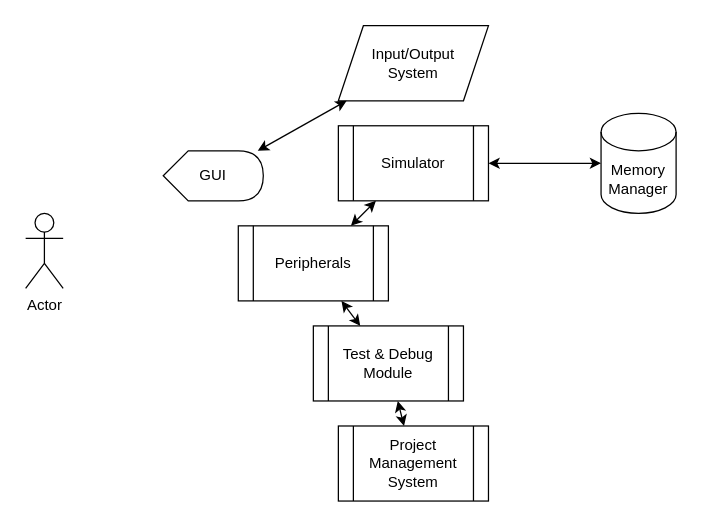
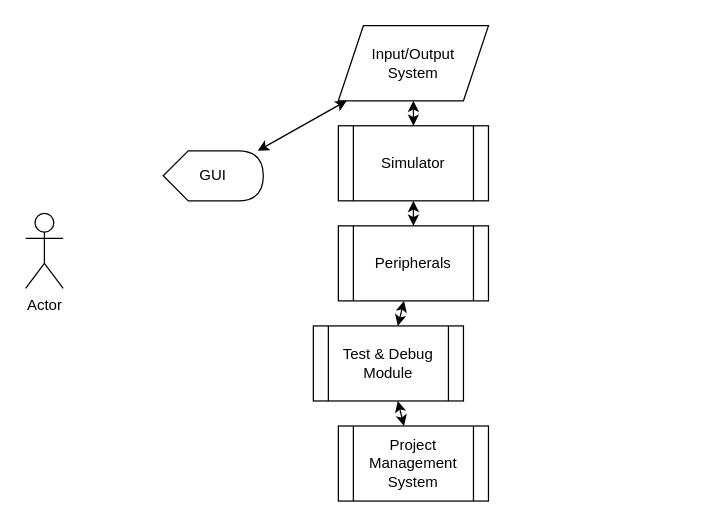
edge "Input/Output System" -- "Simulator": added
edge "Simulator" -- "Memory Manager": removed
node "Memory Manager": removed
node "Peripherals": moved (313, 263) -> (413, 263)
